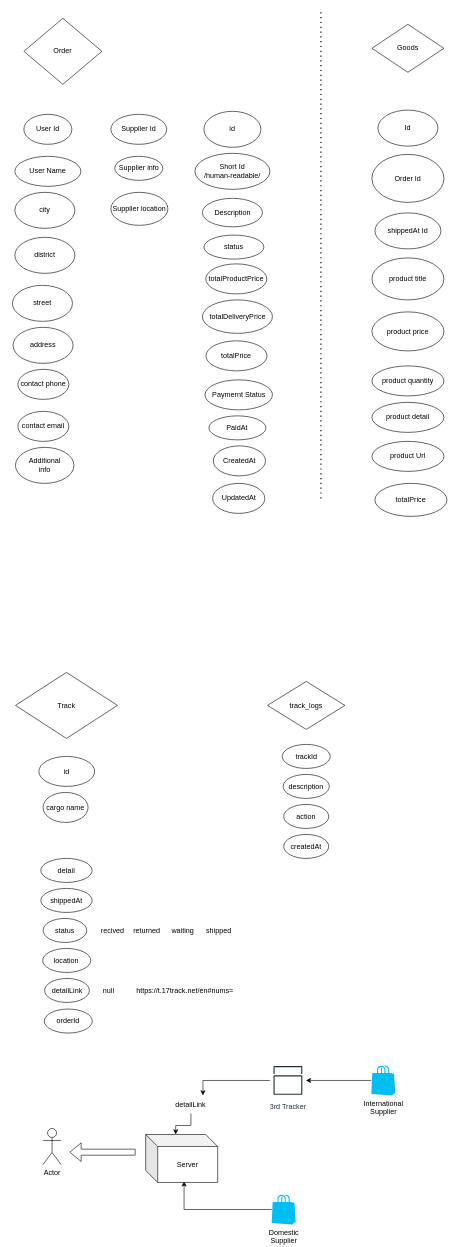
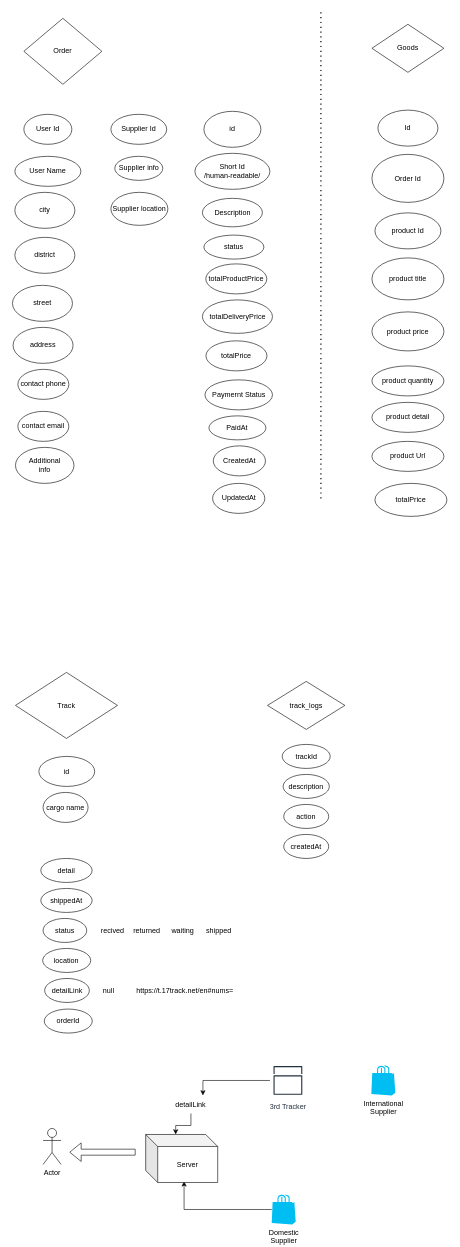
node "shippedAt Id": label "shippedAt Id" -> "product Id"
edge "International Supplier" -> "3rd Tracker": removed
